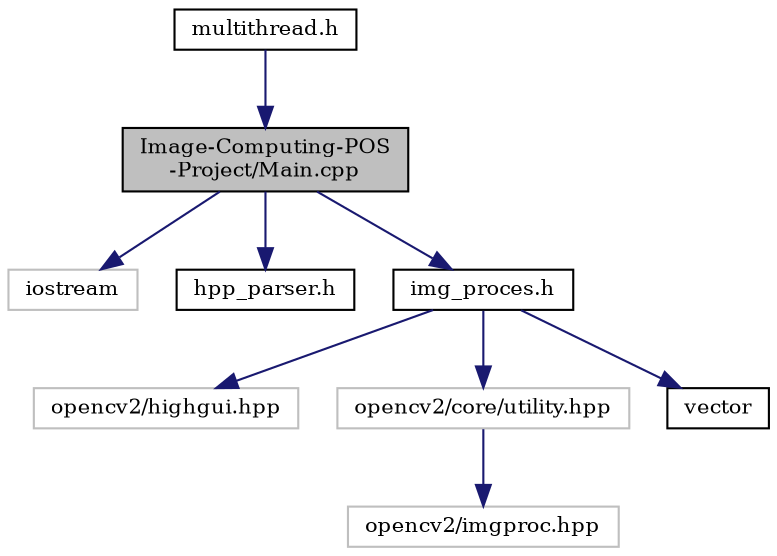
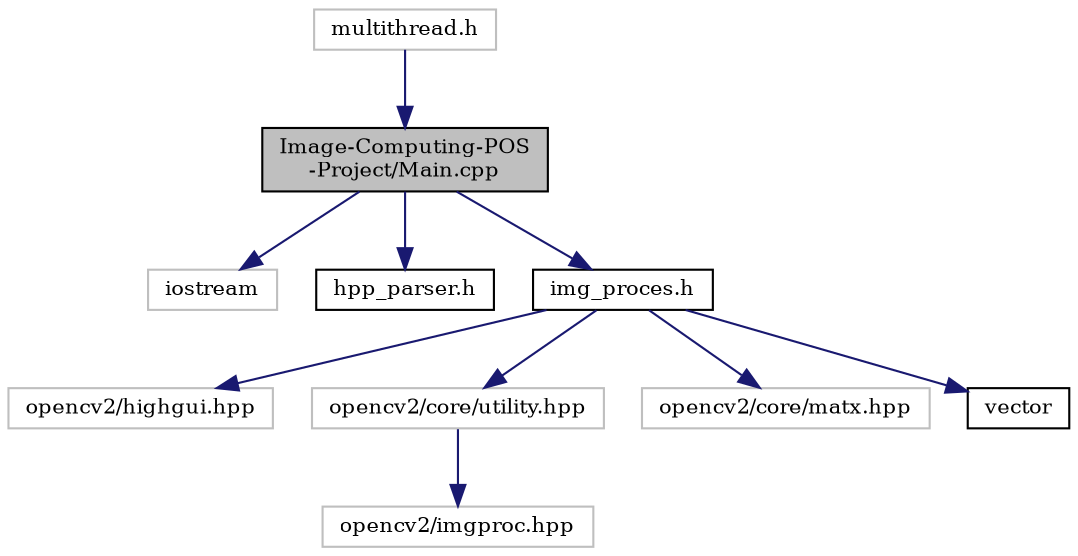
node "multithread.h": color black -> grey75
node "opencv2/core/matx.hpp": added
